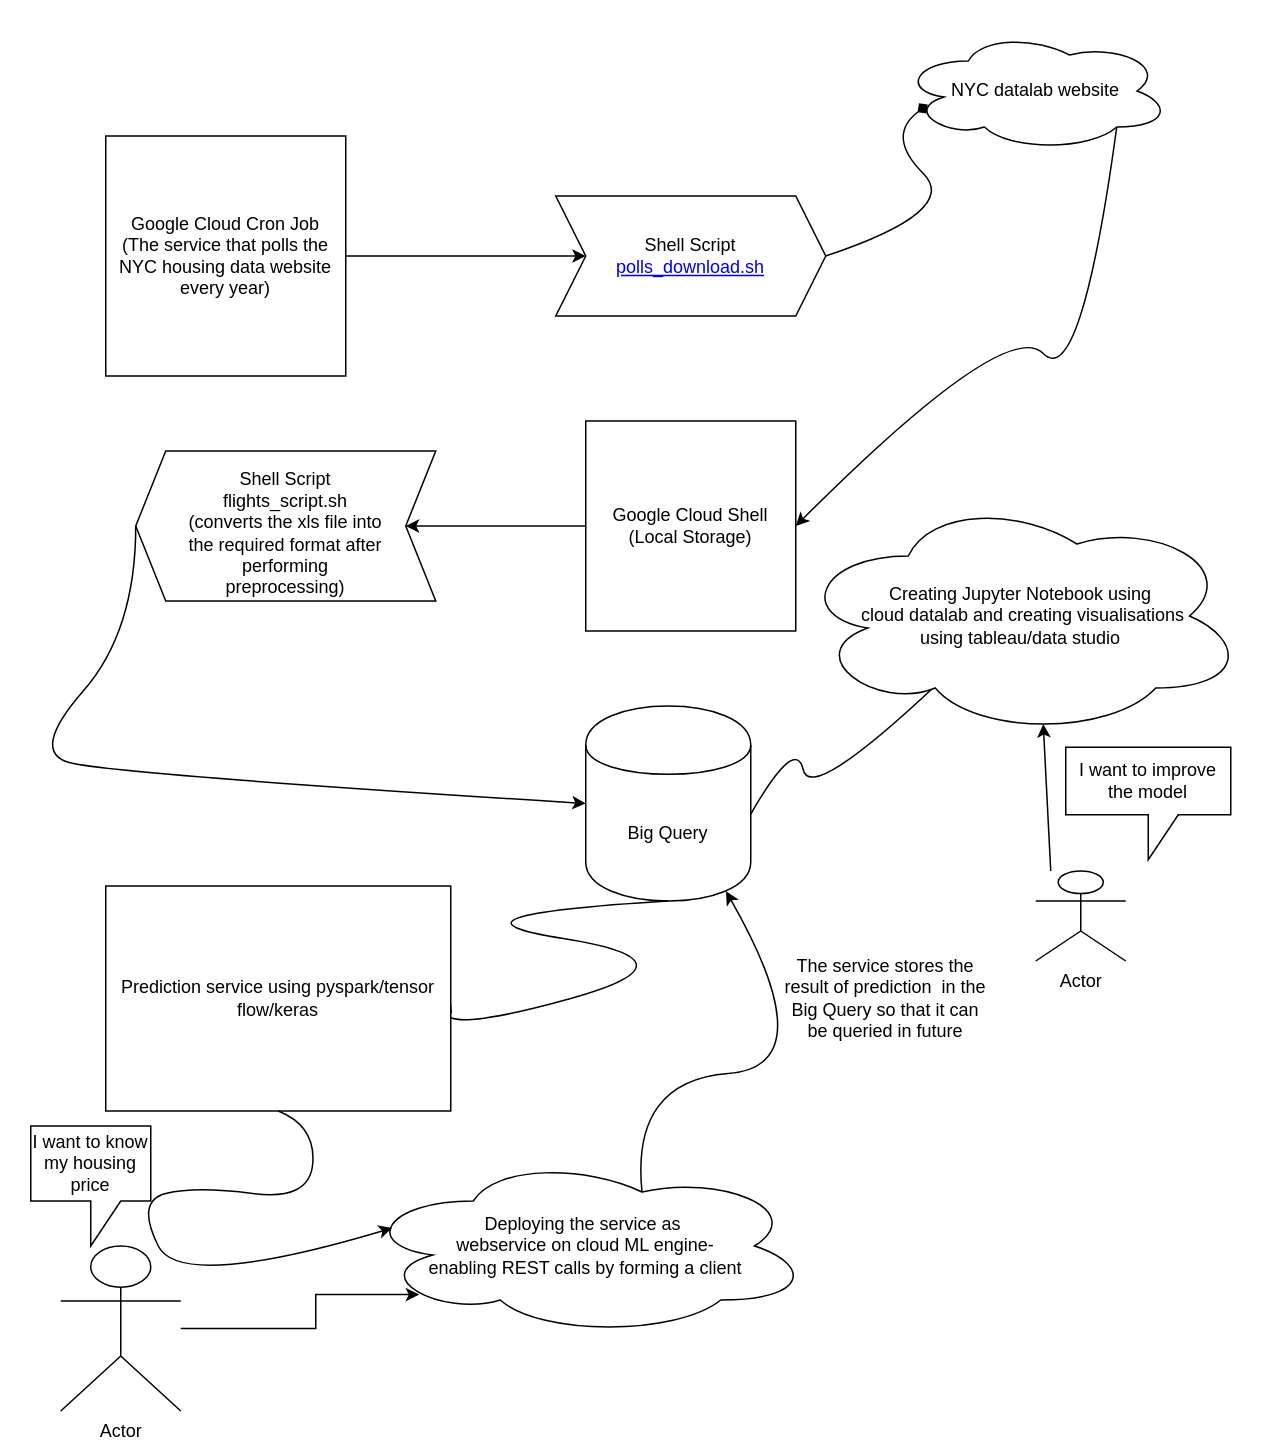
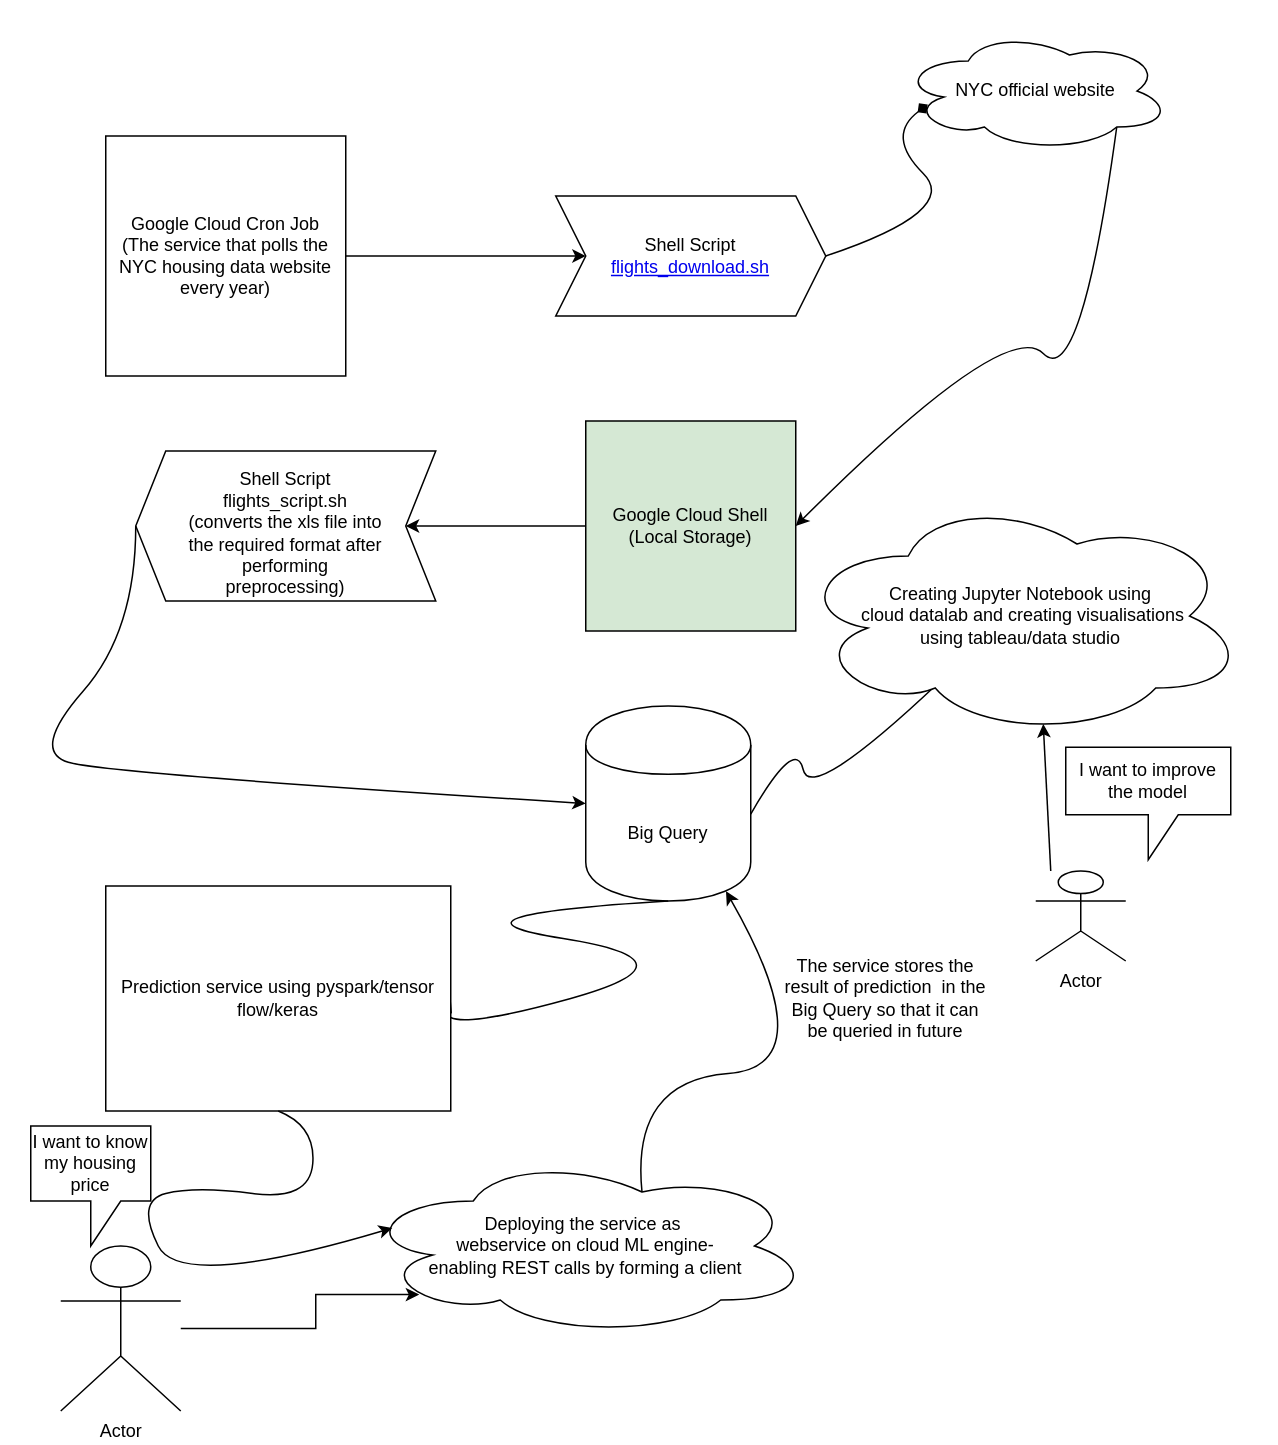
node "NYC datalab website": label "NYC datalab website" -> "NYC official website"
node "Shell Script polls_download.sh": label "Shell Script polls_download.sh" -> "Shell Script flights_download.sh"
node "Google Cloud Shell (Local Storage)": fillcolor #ffffff -> #d5e8d4
